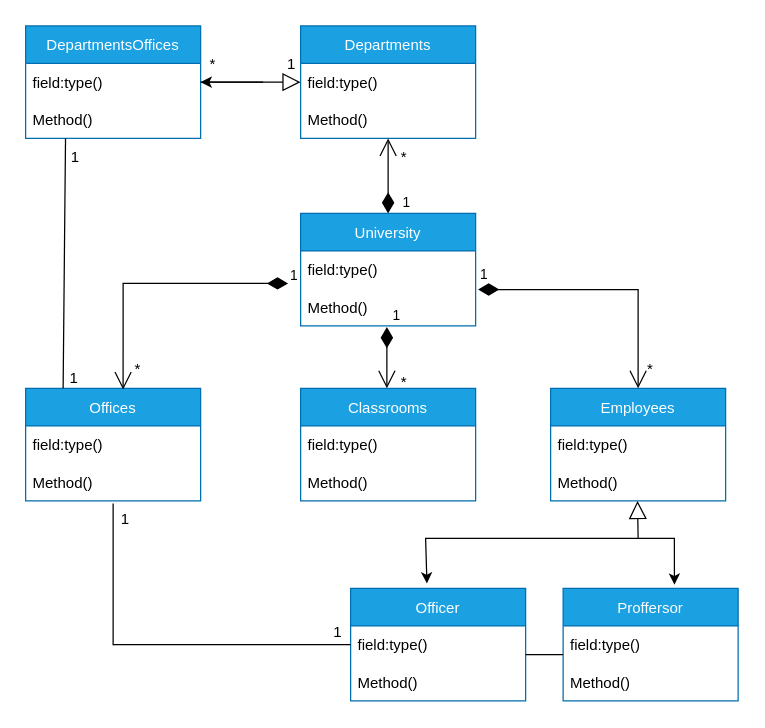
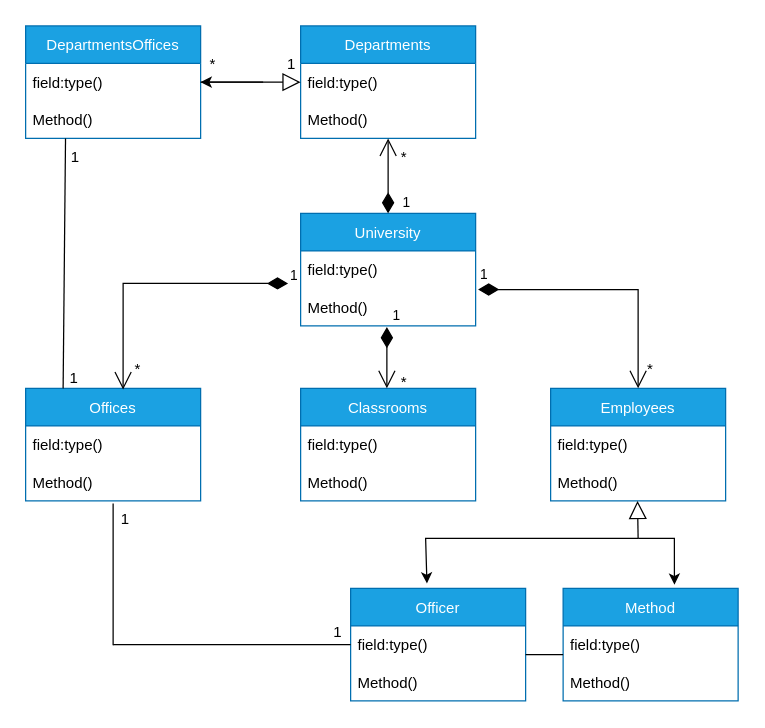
node "Proffersor": label "Proffersor" -> "Method"
